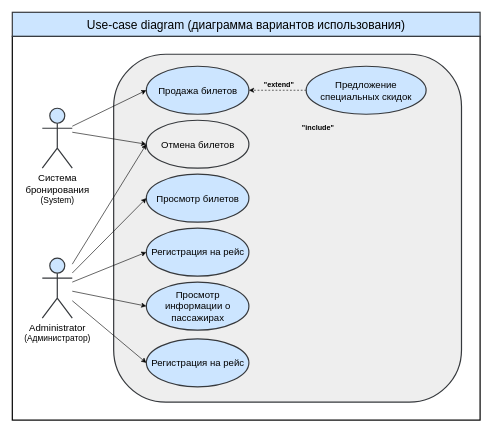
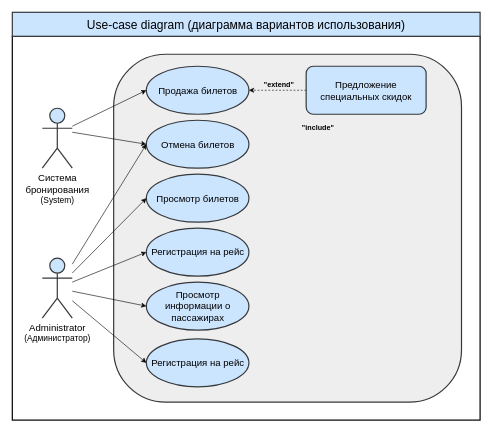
node "Предложение специальных скидок": shape ellipse -> rounded rectangle
node "Отмена билетов": fillcolor #eeeeee -> #cce5ff
